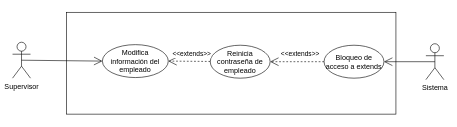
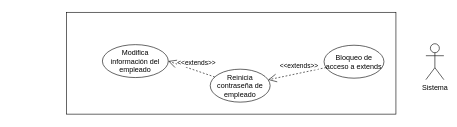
node "Supervisor": removed
edge "Supervisor" -> "Modifica información del empleado": removed
node "Reinicia contraseña de empleado": moved (240, 62) -> (240, 86)
edge "Sistema" -> "Bloqueo de acceso a extends": removed
